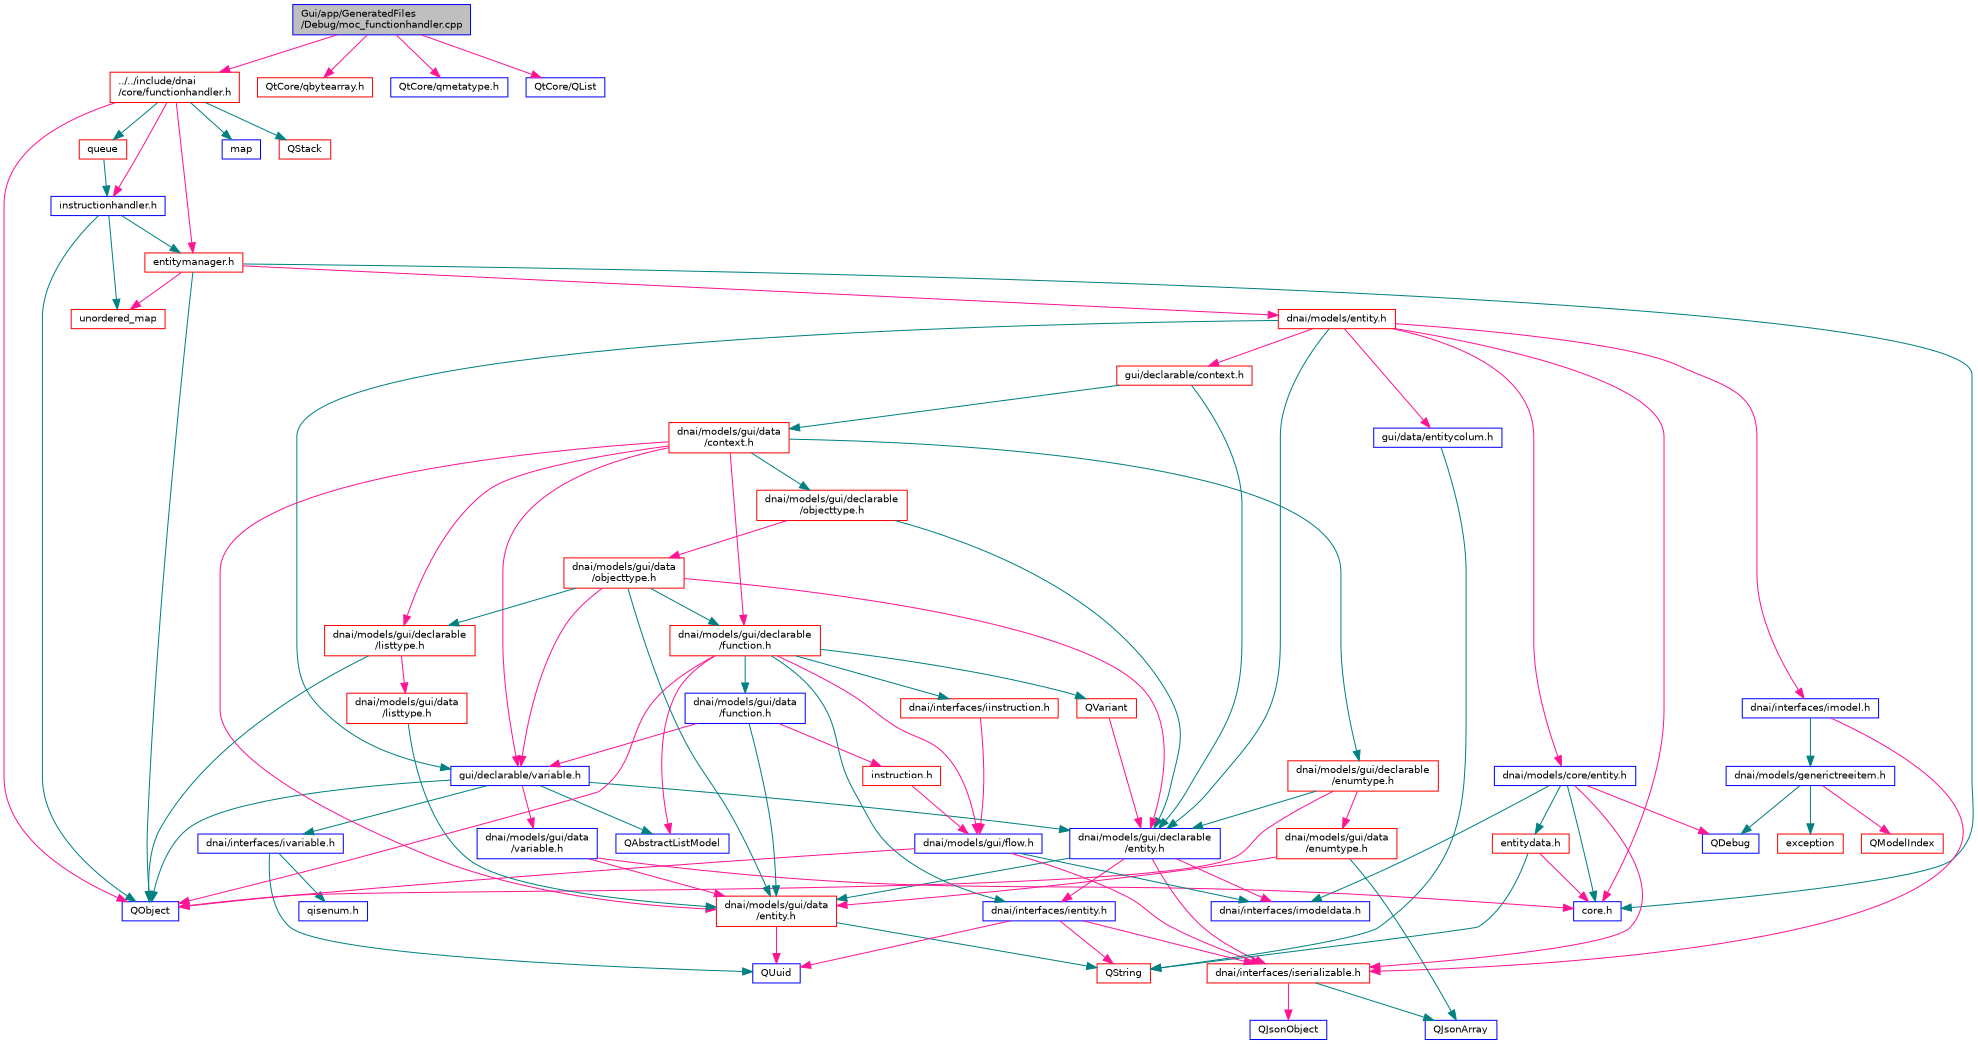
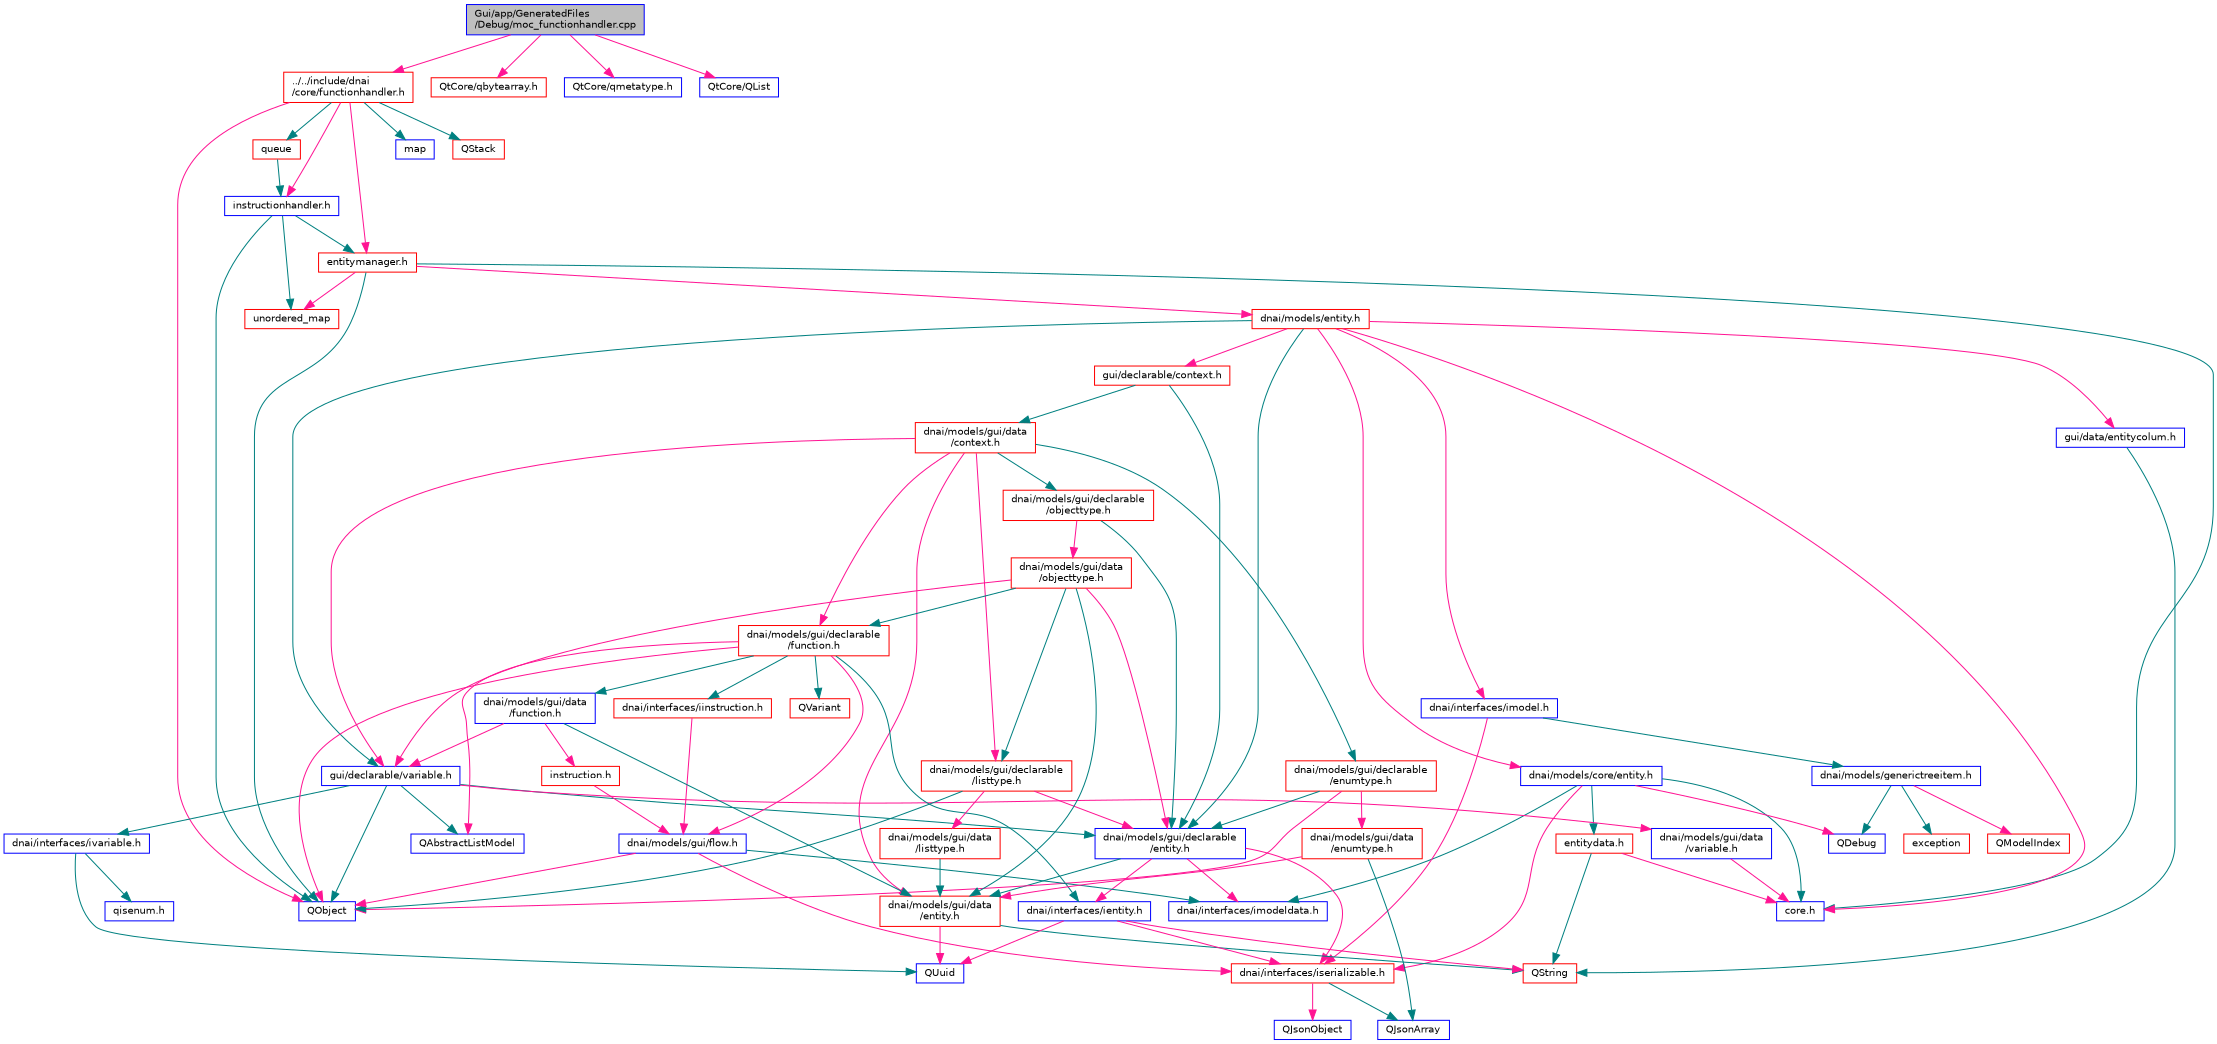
edge "QVariant" -> "dnai/models/gui/declarable /entity.h": now "dnai/models/gui/declarable /listtype.h" -> "dnai/models/gui/declarable /entity.h"
edge "dnai/models/gui/data /variable.h" -> "dnai/models/gui/data /entity.h": removed
